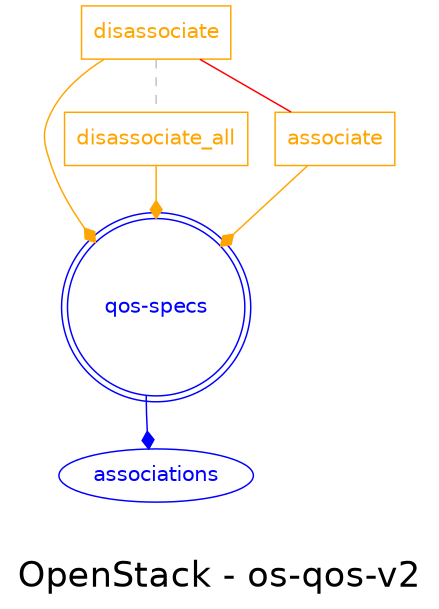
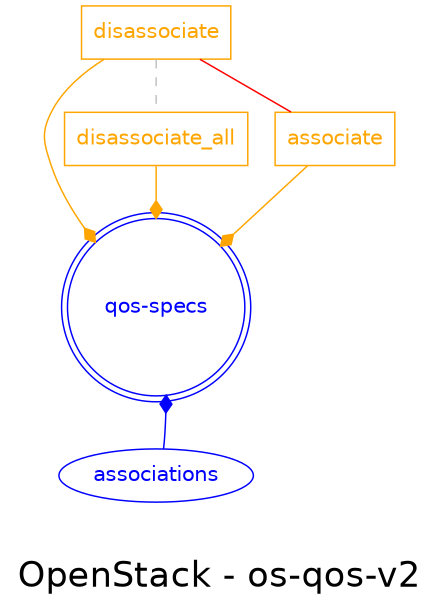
edge "qos-specs" -> "associations": reversed
